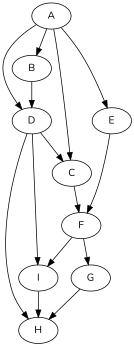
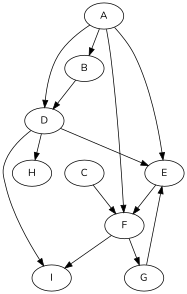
edge "A" -> "C": now "A" -> "F"
edge "D" -> "C": now "D" -> "E"
edge "I" -> "H": removed
edge "G" -> "H": now "G" -> "E"
